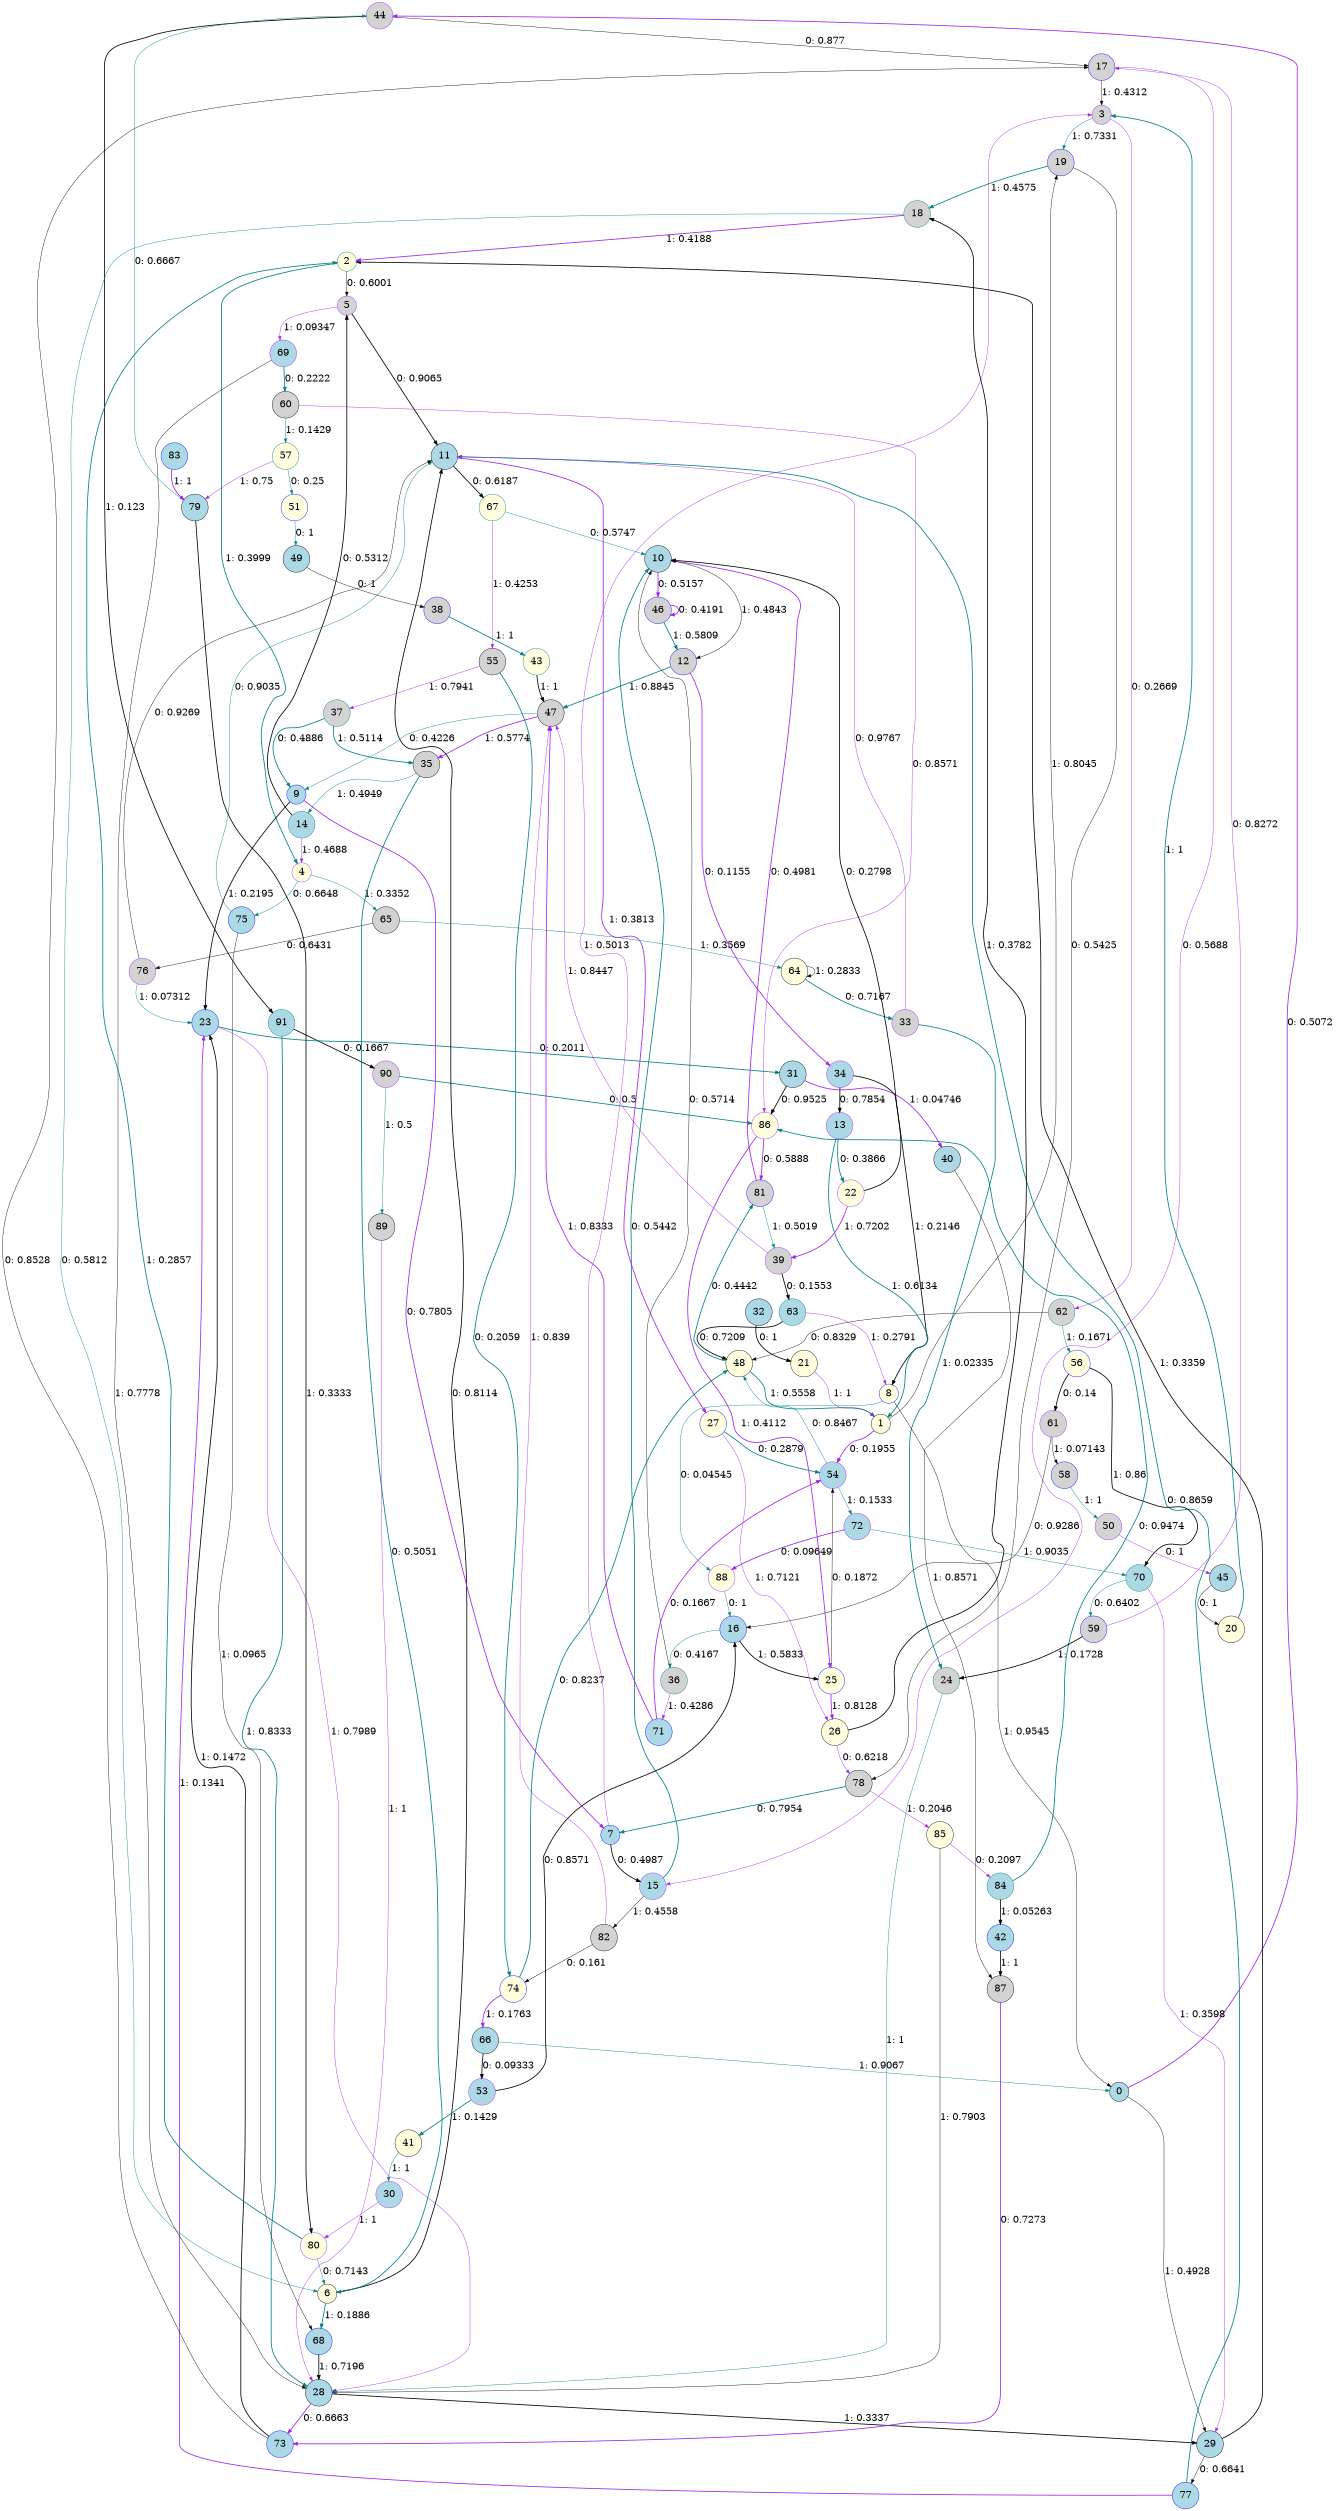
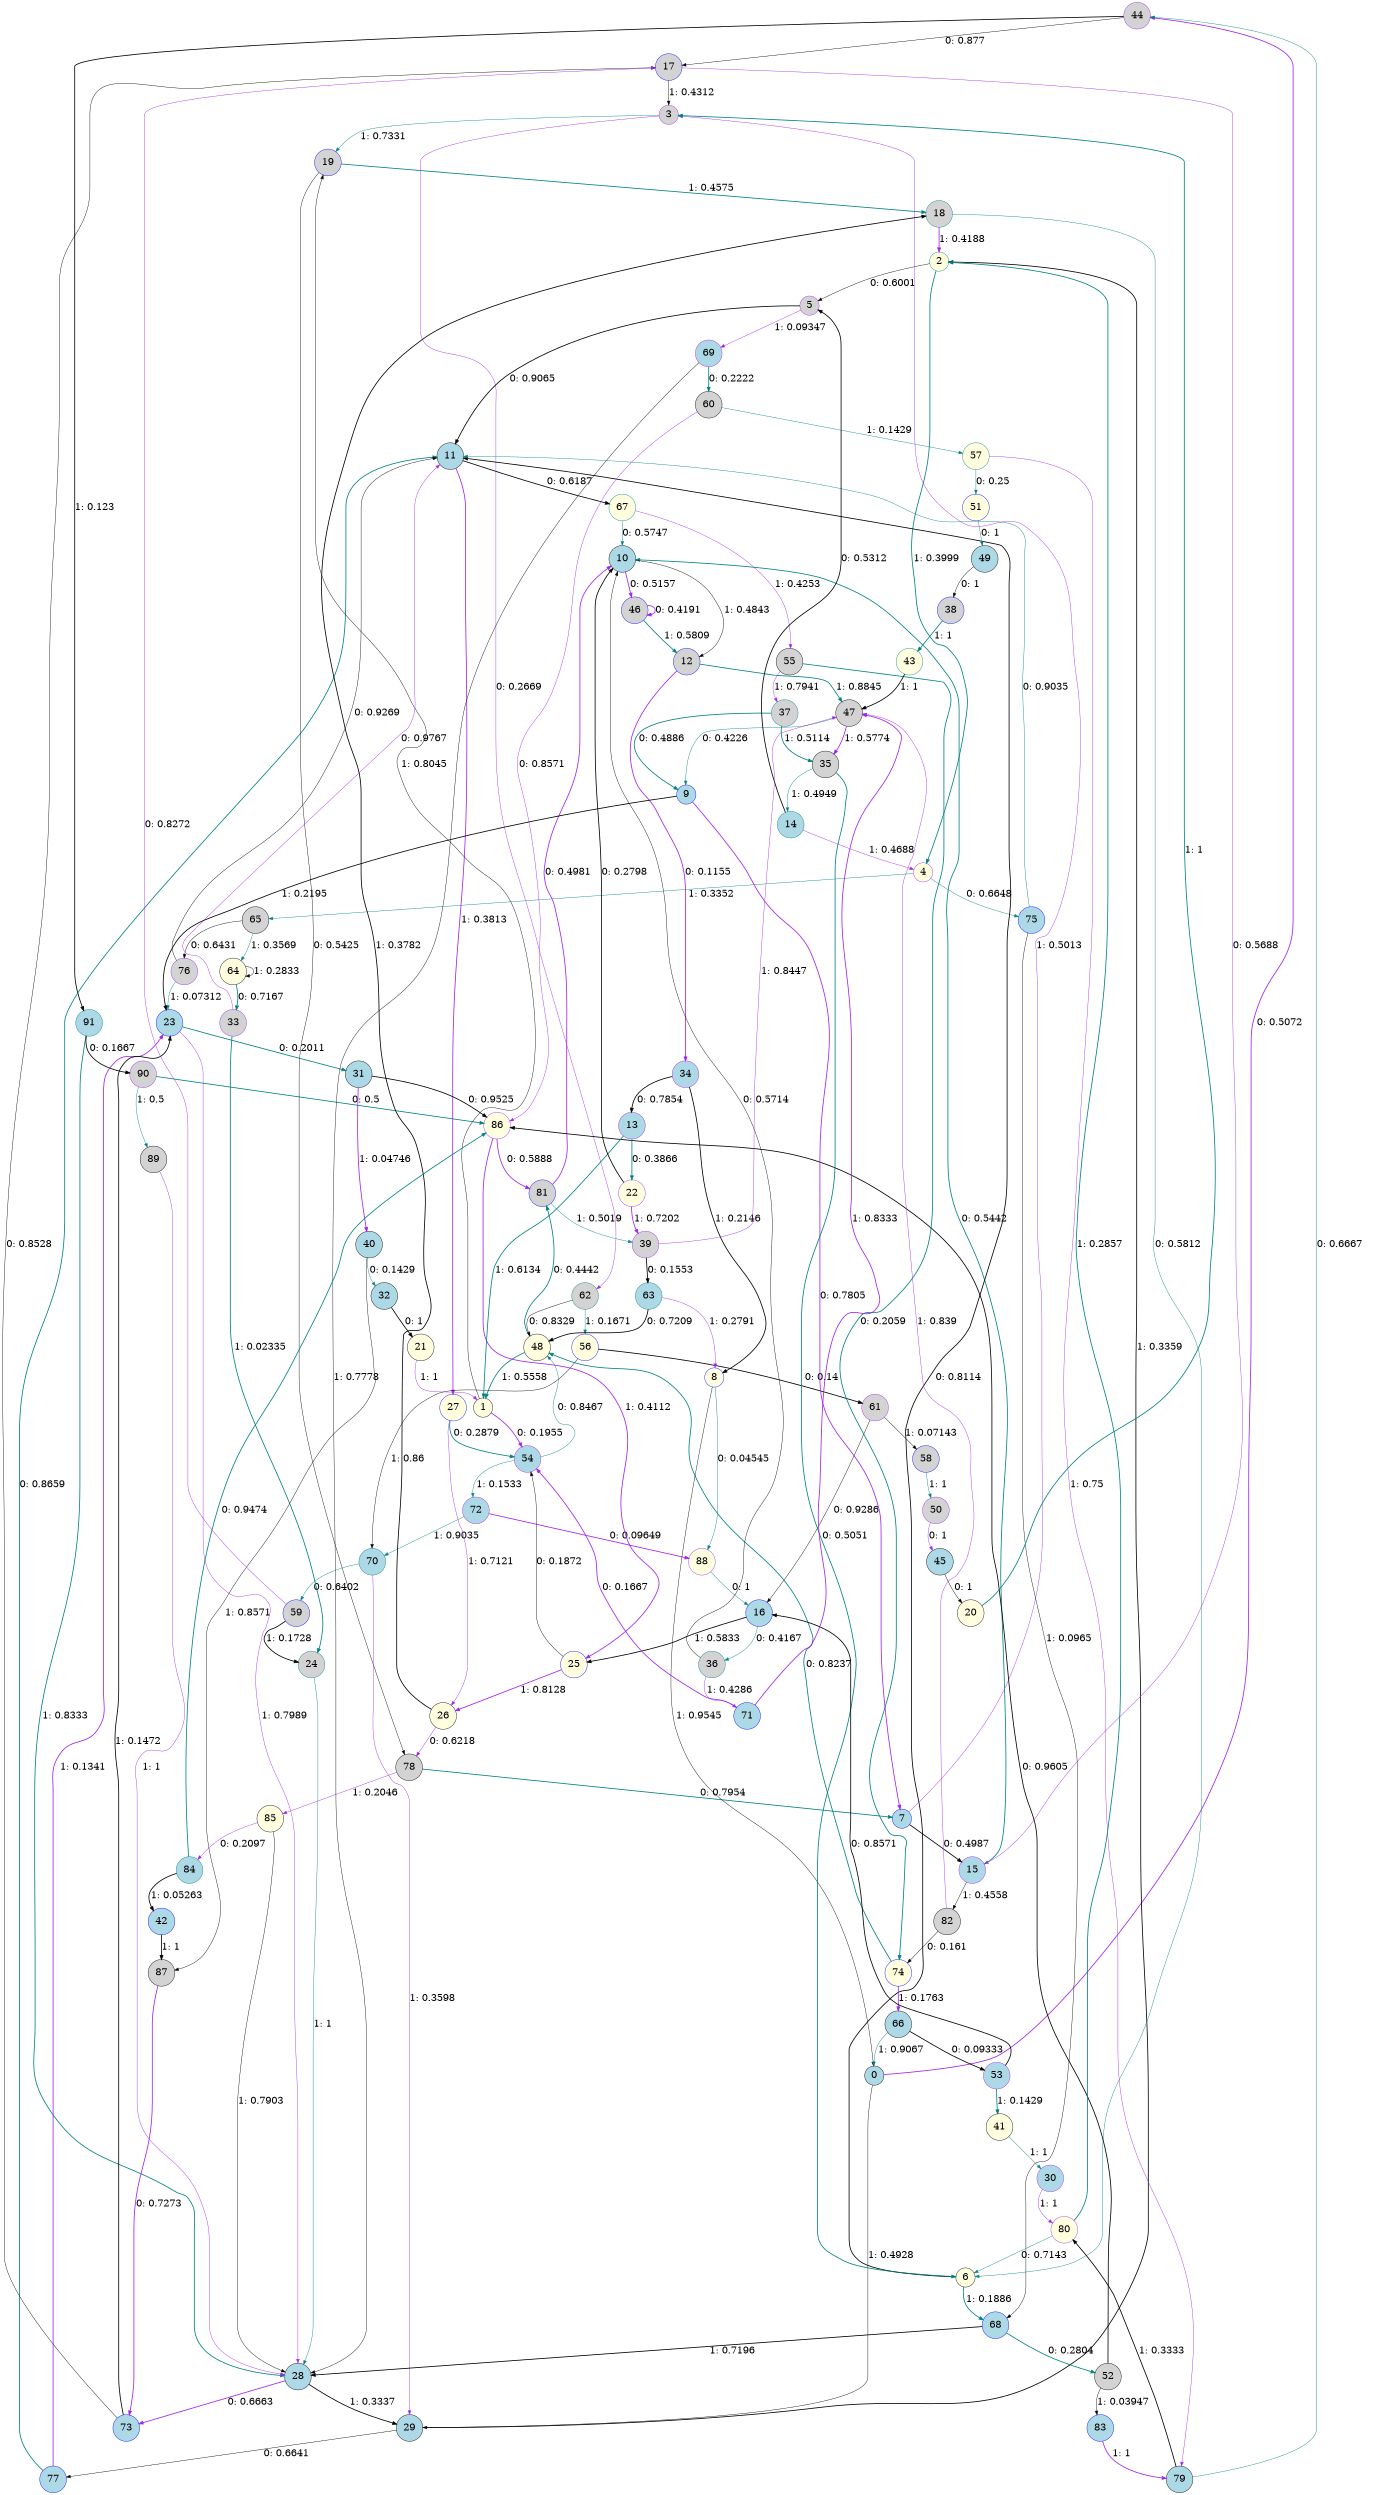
edge "40" -> "32": added, label "0: 0.1429"
edge "56" -> "70": style bold -> solid
node "52": added
